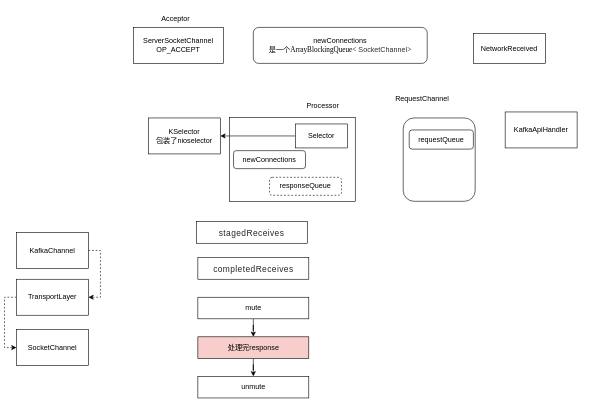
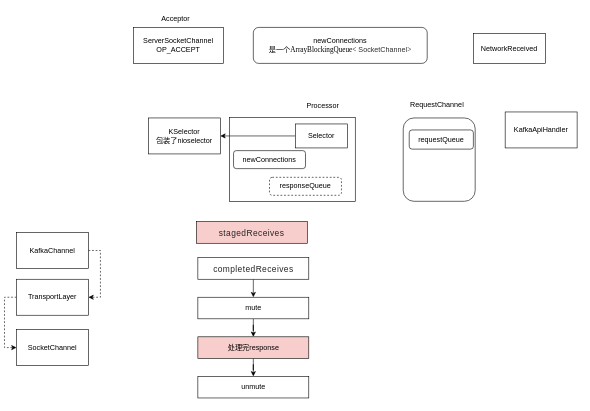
node "RequestChannel": moved (425, 99) -> (440, 105)
node "stagedReceives": fillcolor #ffffff -> #f8cecc
edge "completedReceives" -> "mute": added
